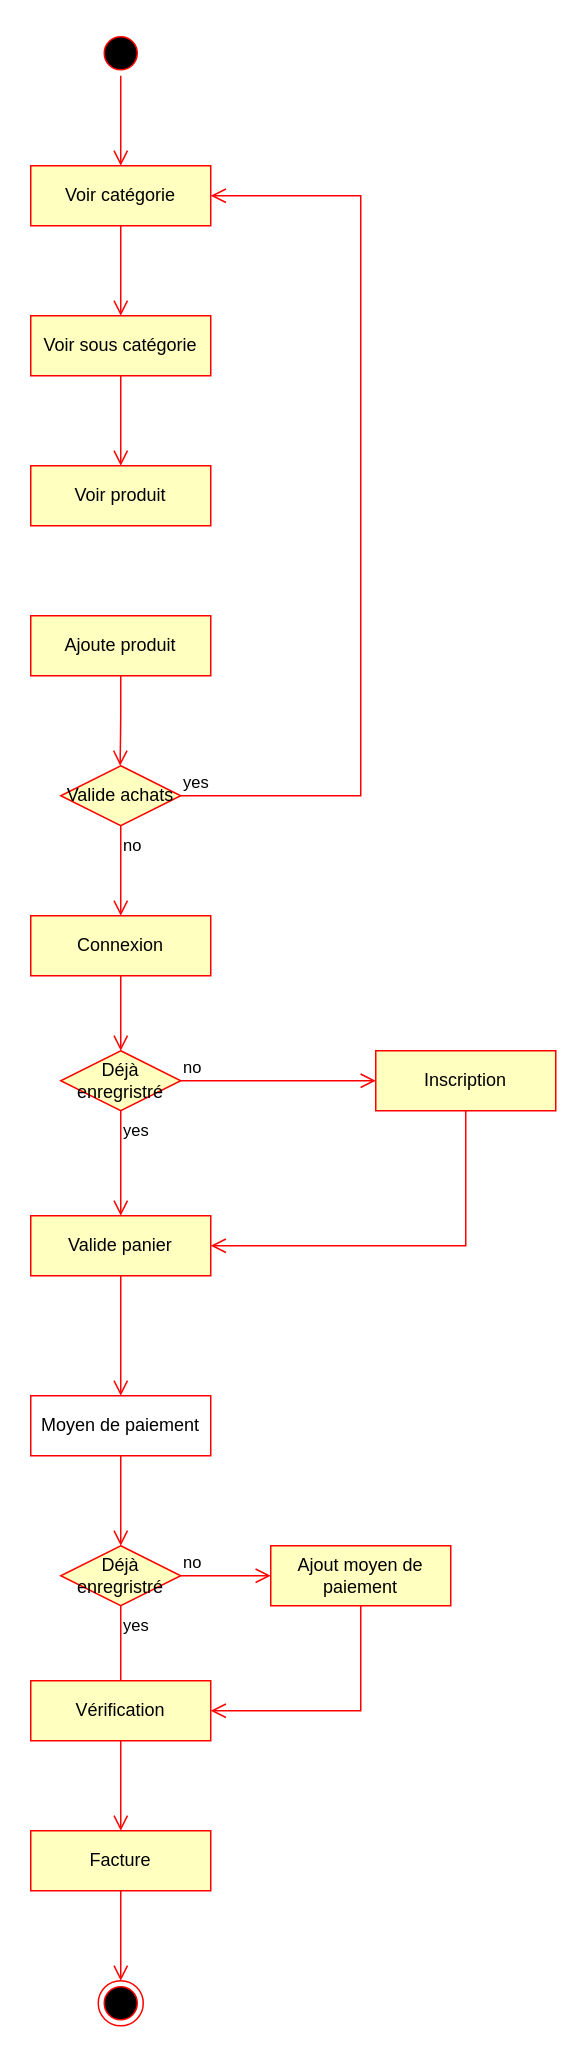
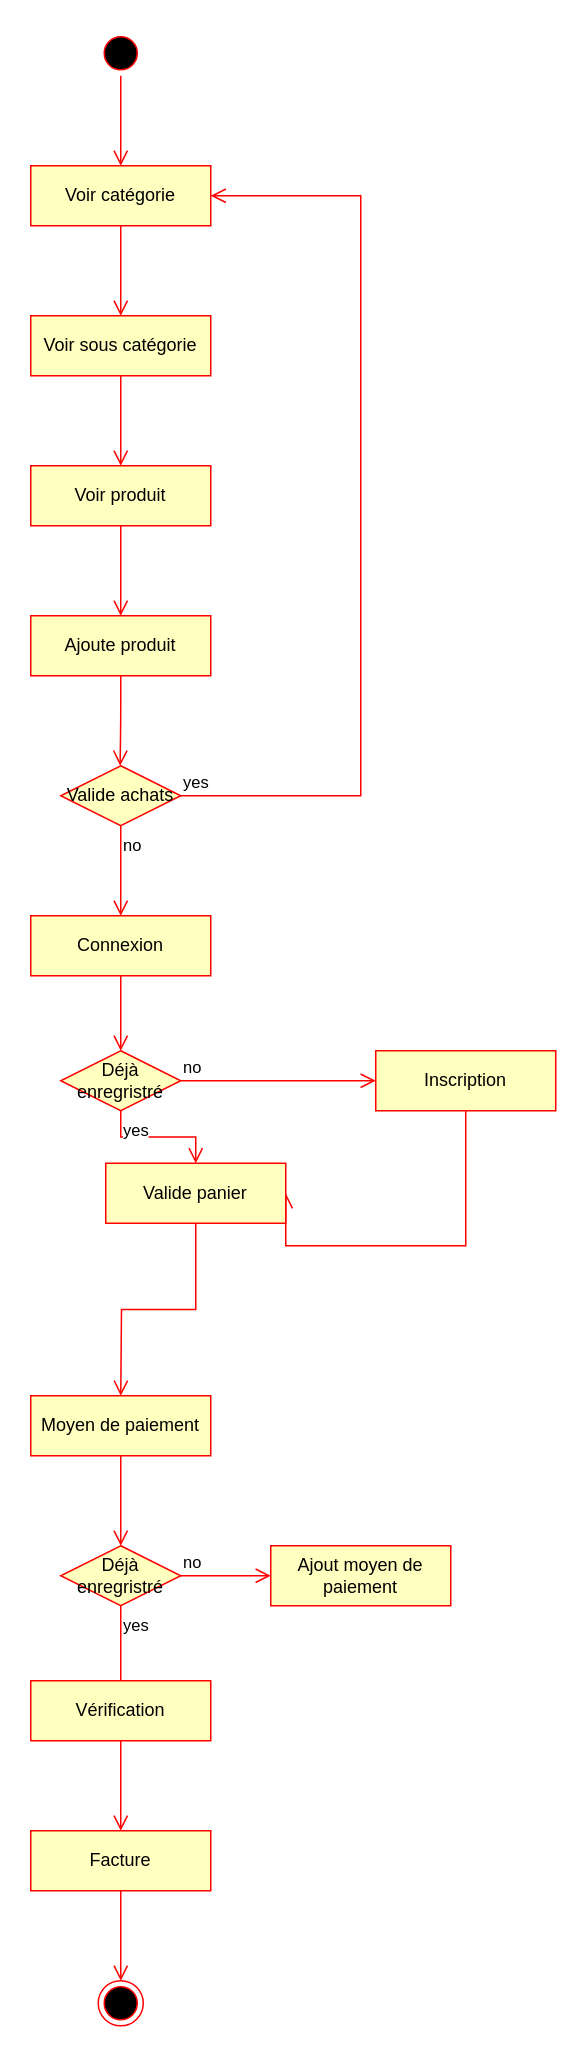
edge "Voir produit" -> "Ajoute produit": added
node "Valide panier": moved (121, 1246) -> (196, 1193)
node "Moyen de paiement": fillcolor #ffffff -> #ffffc0
edge "Ajout moyen de paiement" -> "Vérification": removed
